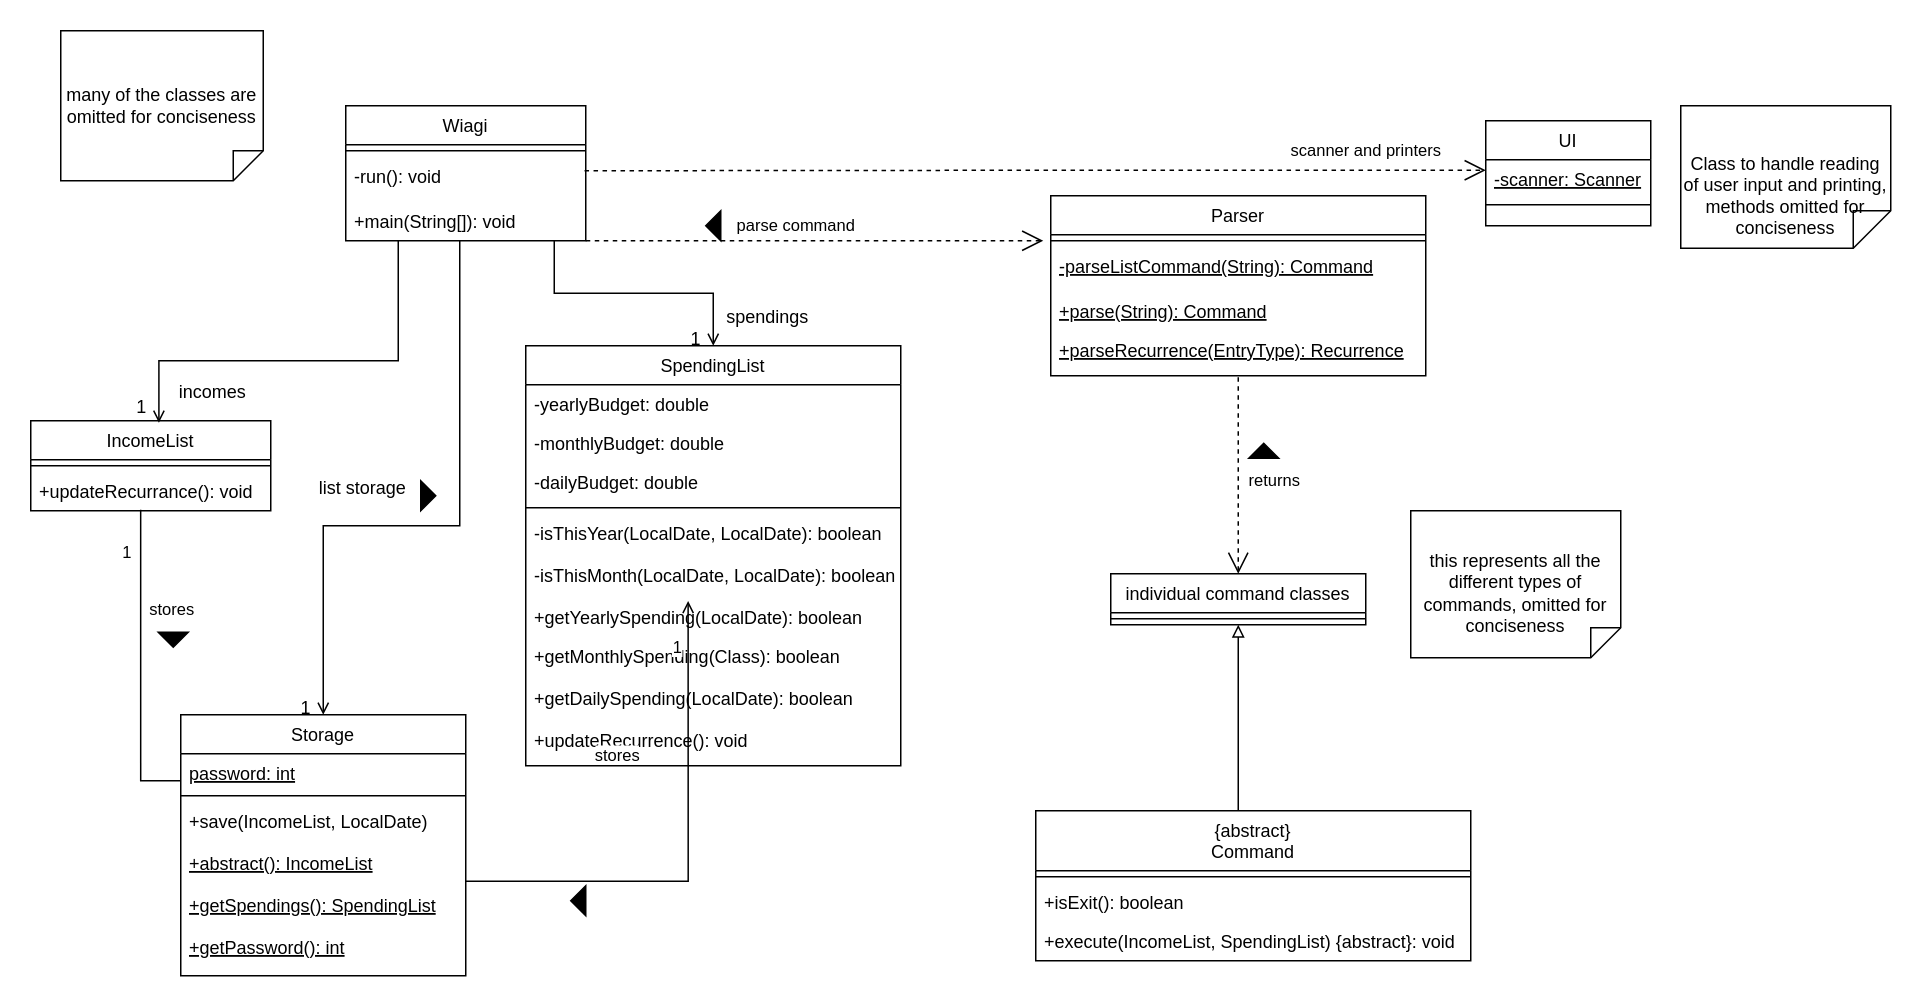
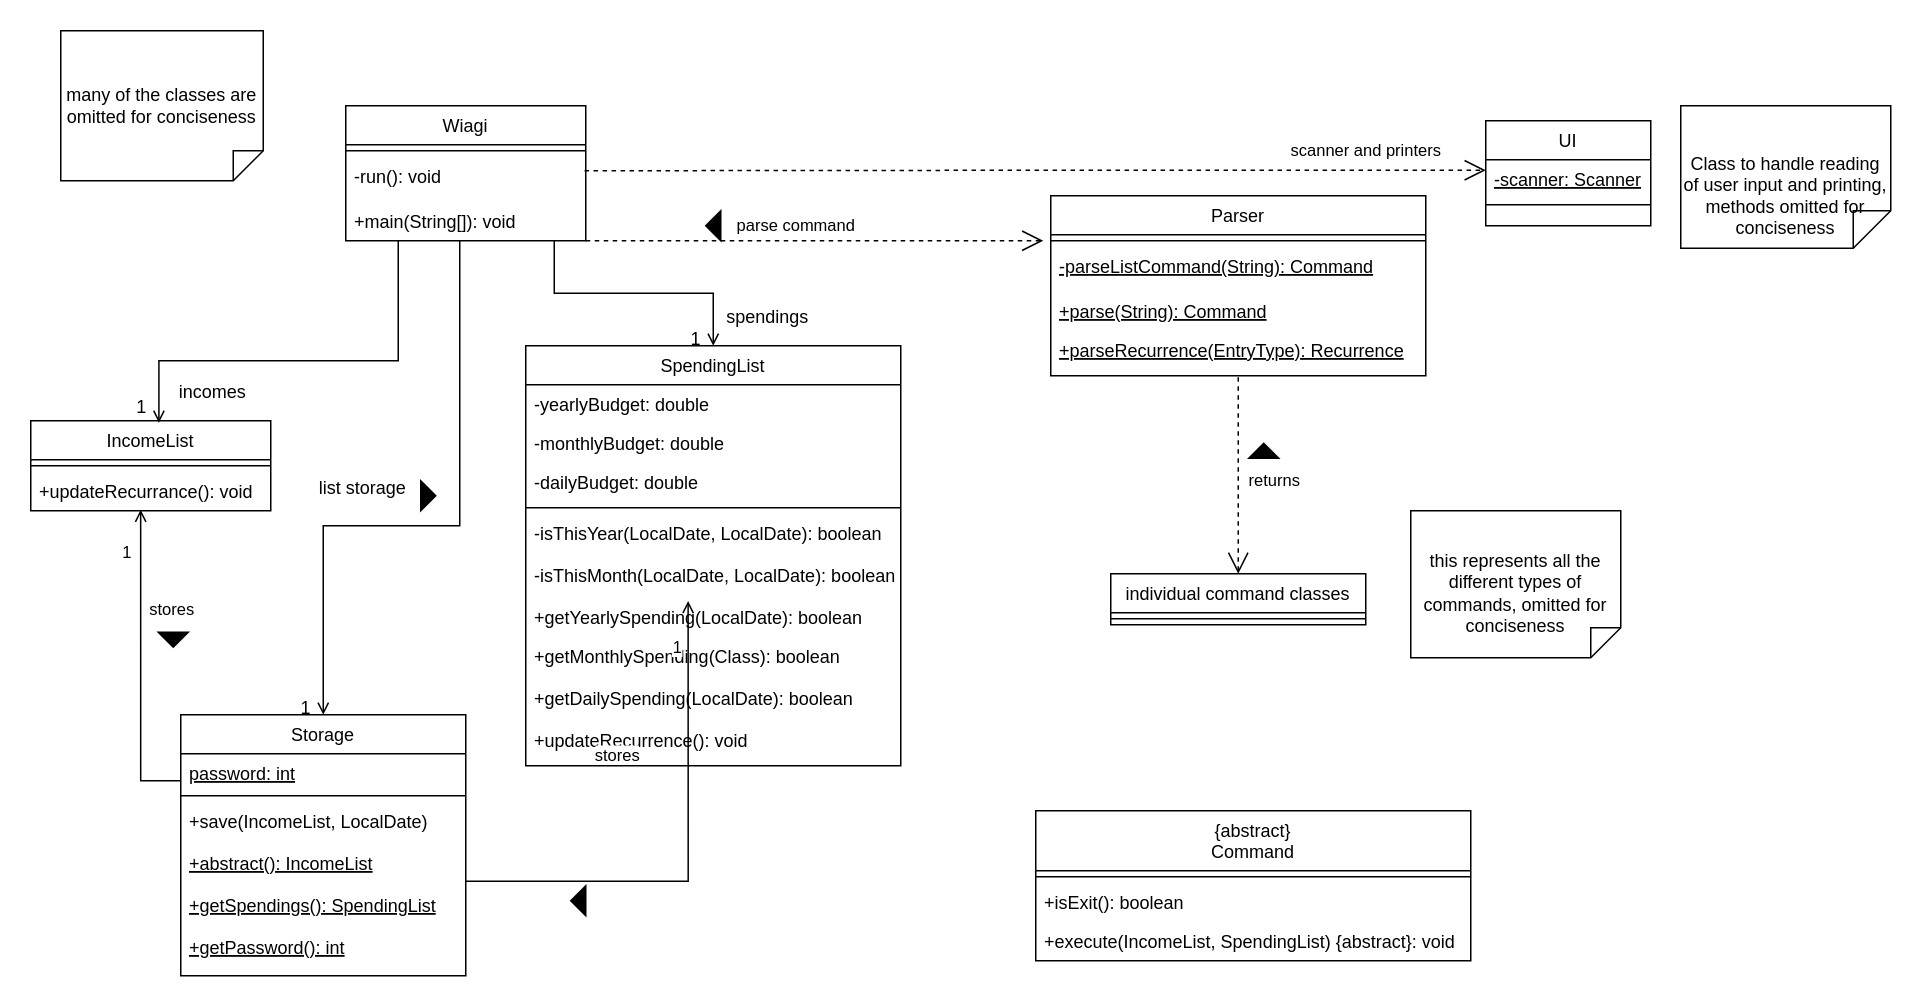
edge "+updateRecurrance(): void" -- "password: int": arrowhead none -> open
edge "{abstract} Command" -> "individual command classes": removed
